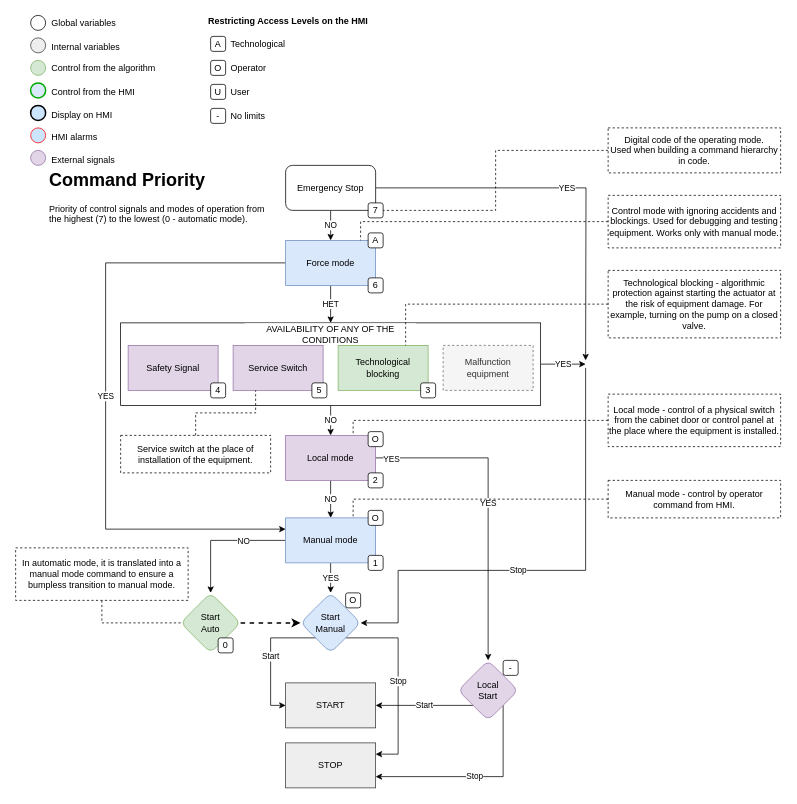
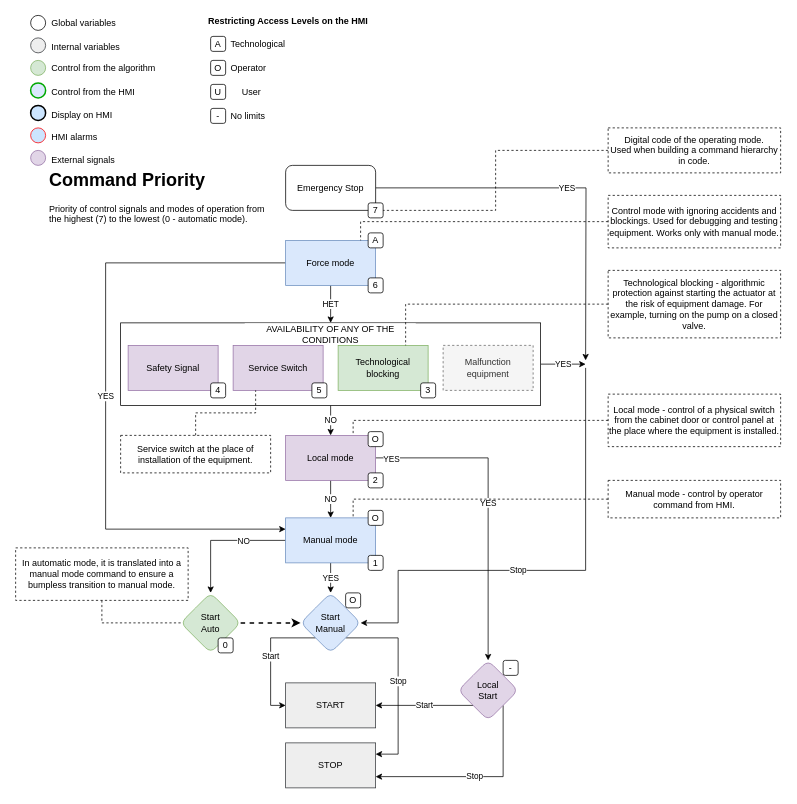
node "User": moved (285, 93) -> (297, 93)
edge "Emergency Stop" -> "Force mode": removed, label "NO"
